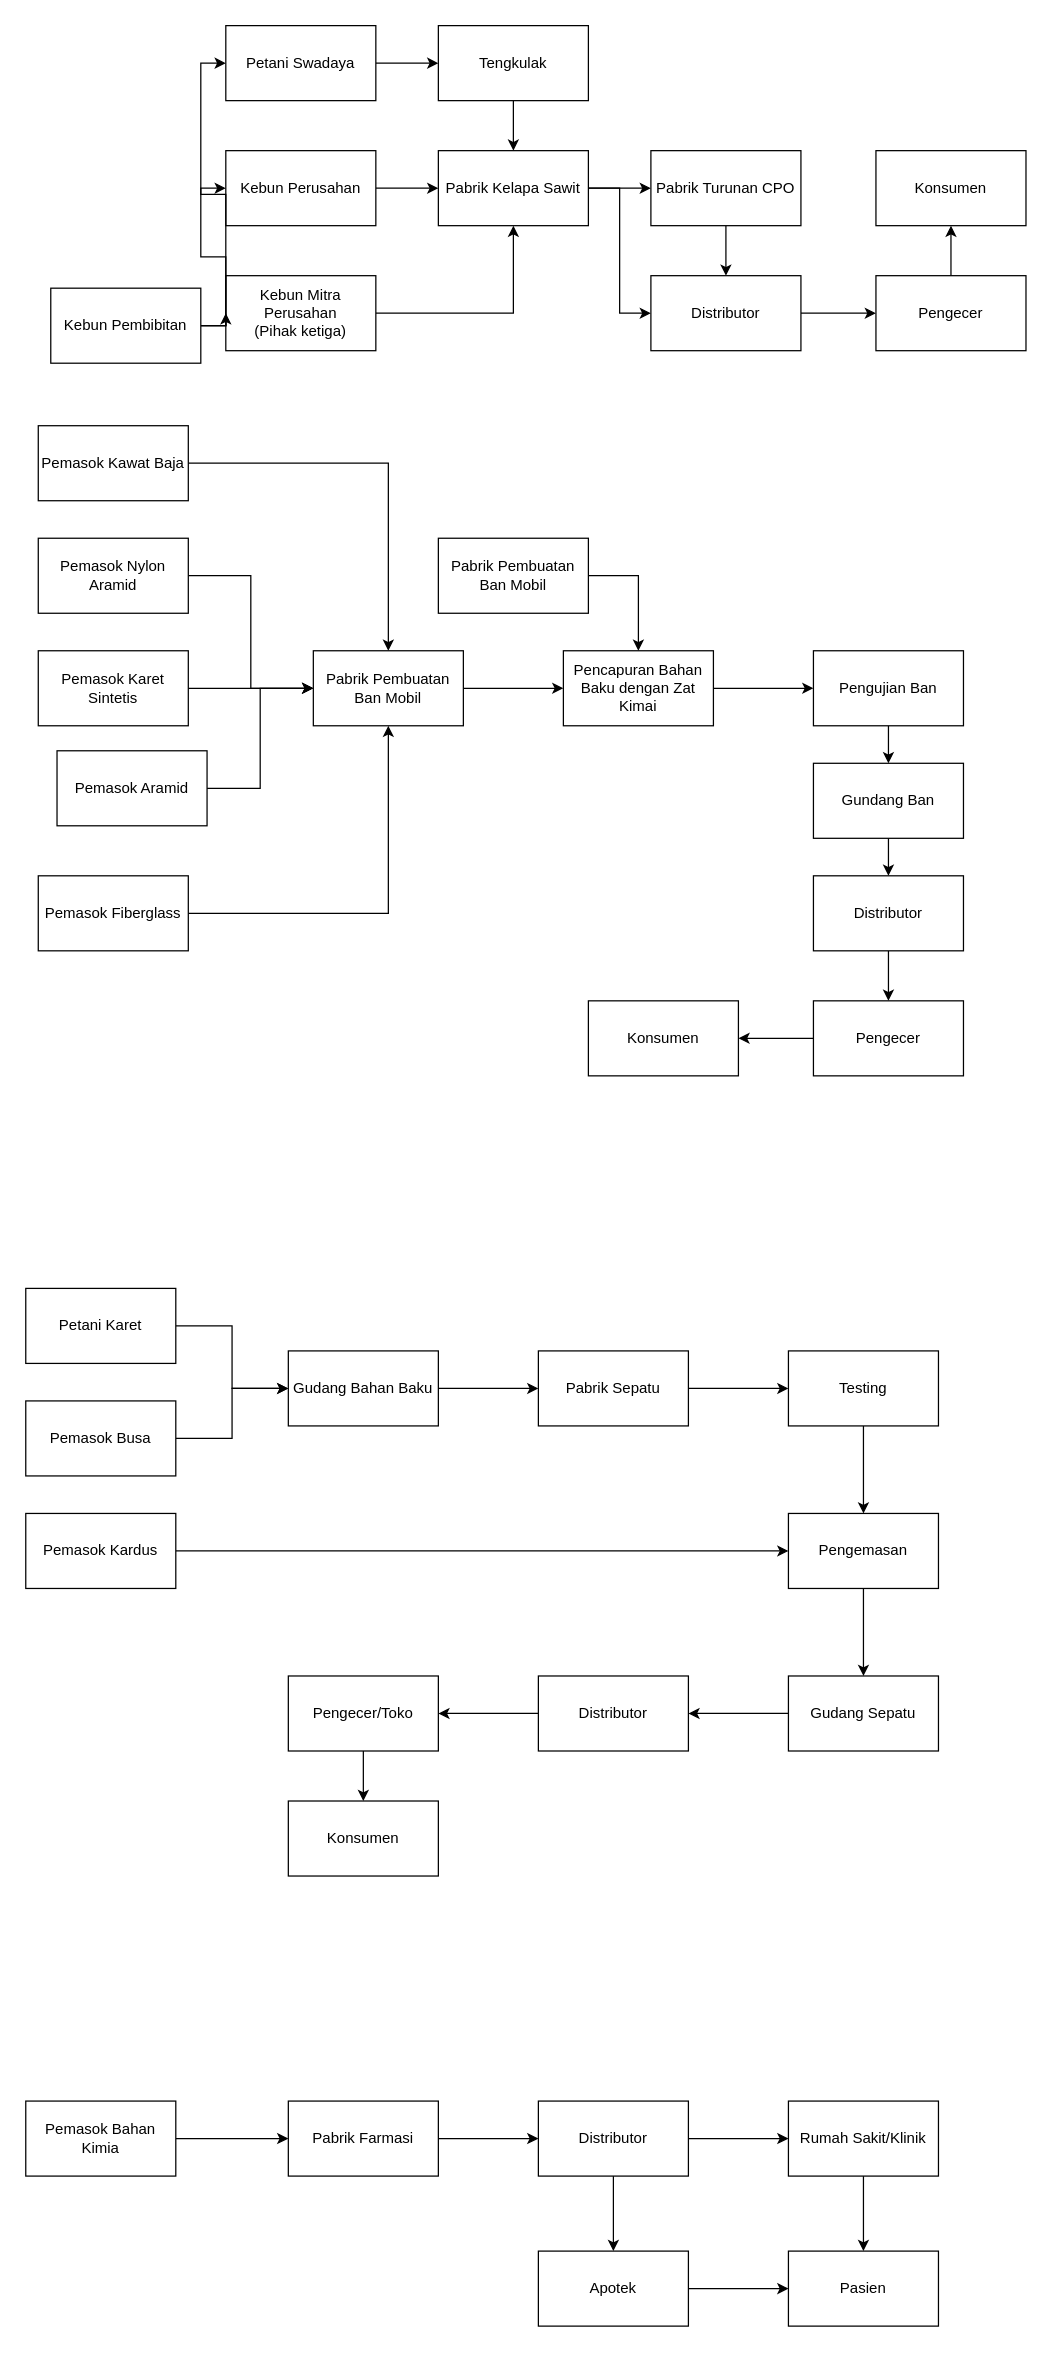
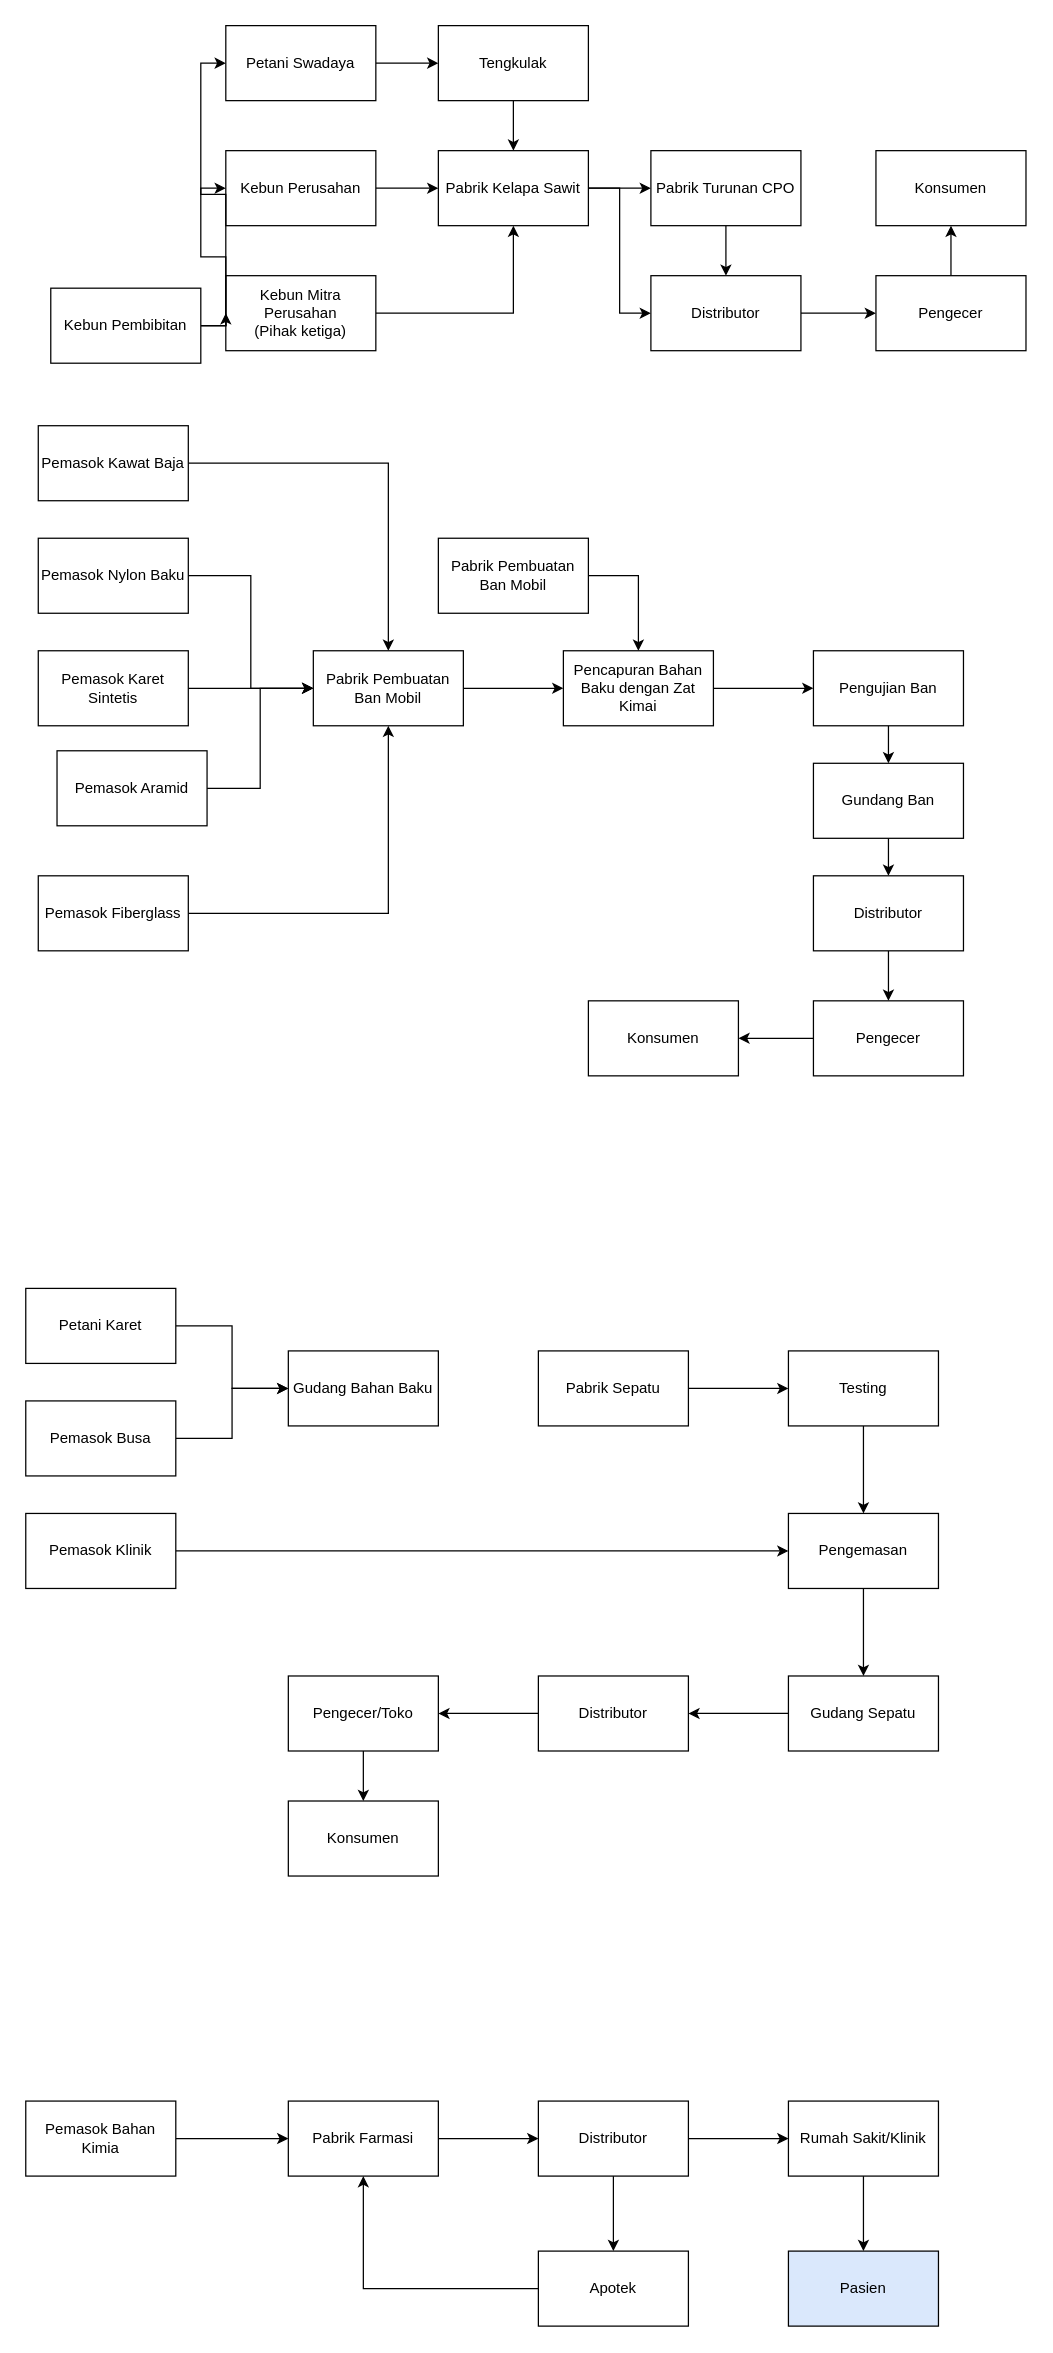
node "Pemasok Nylon Aramid": label "Pemasok Nylon Aramid" -> "Pemasok Nylon Baku"
edge "Gudang Bahan Baku" -> "Pabrik Sepatu": removed
node "Pemasok Kardus": label "Pemasok Kardus" -> "Pemasok Klinik"
edge "Apotek" -> "Pasien": now "Apotek" -> "Pabrik Farmasi"
node "Pasien": fillcolor #ffffff -> #dae8fc
